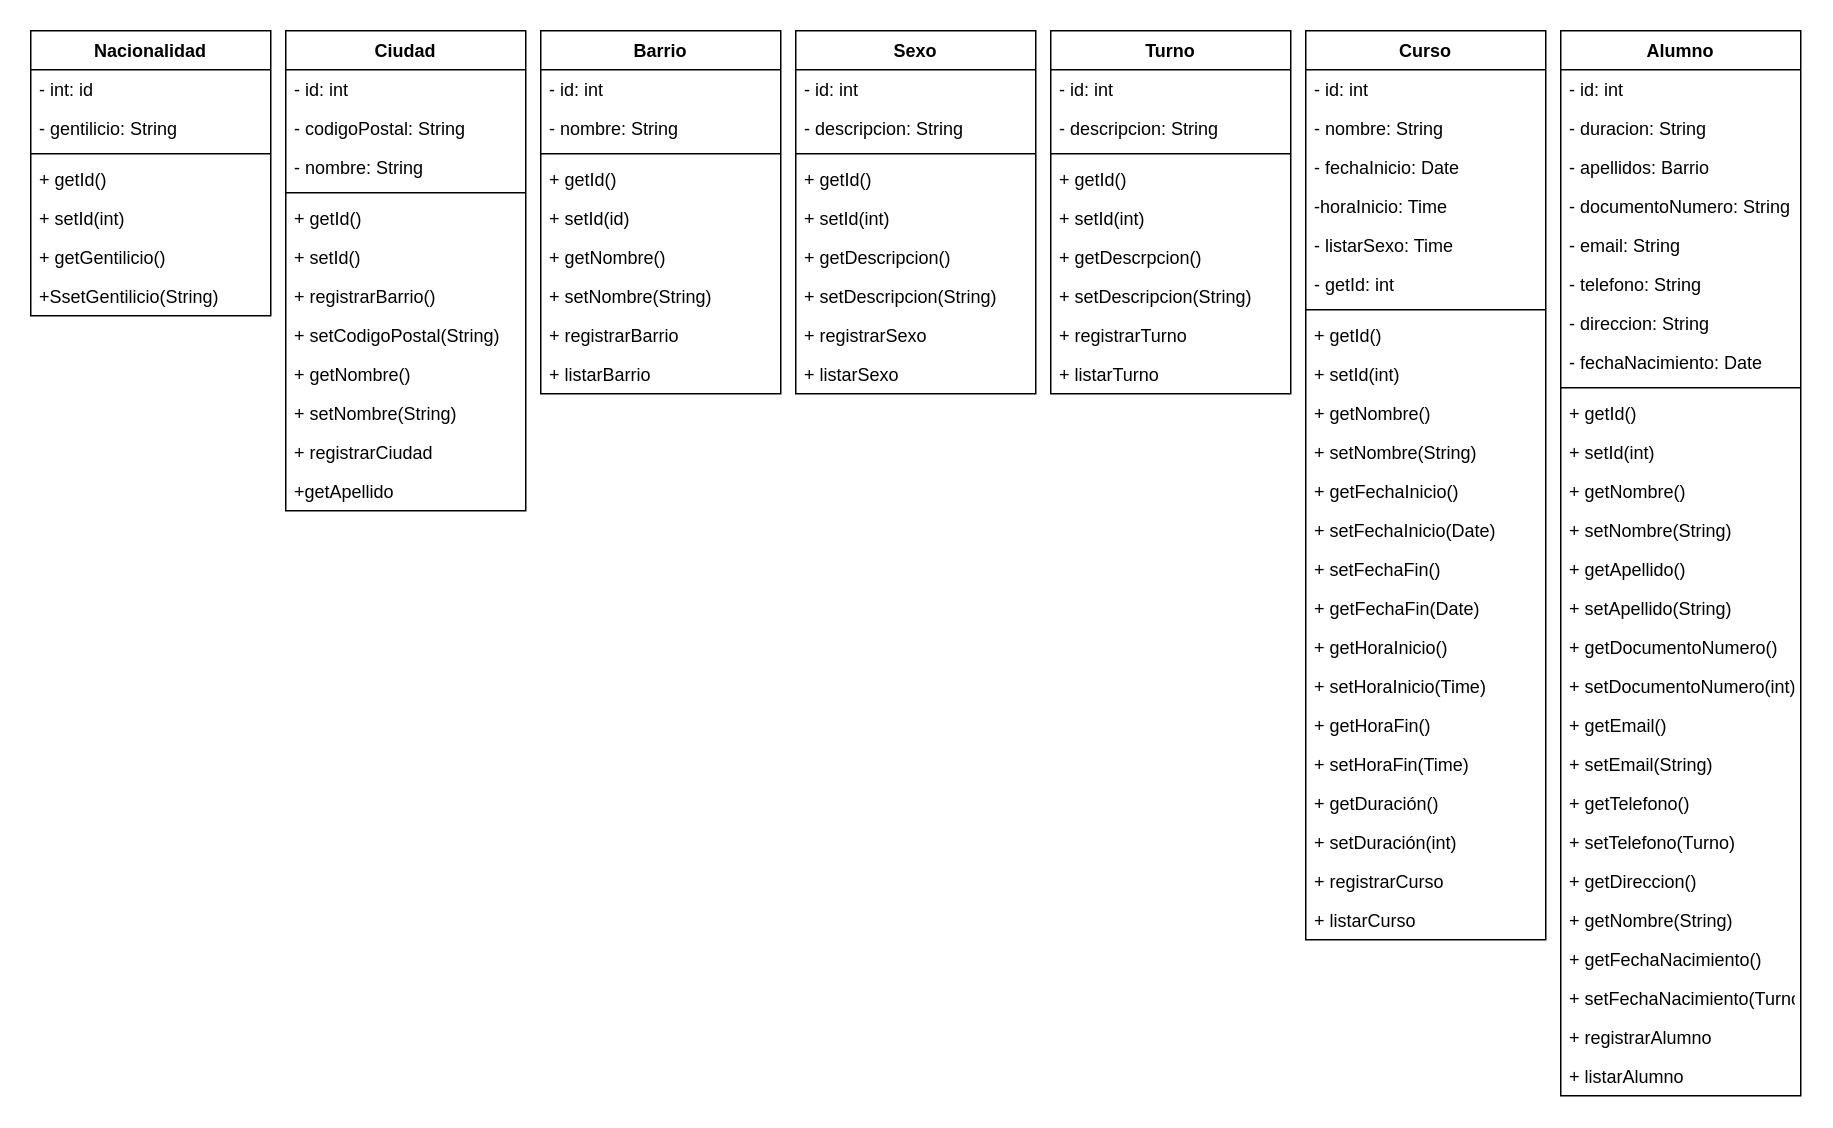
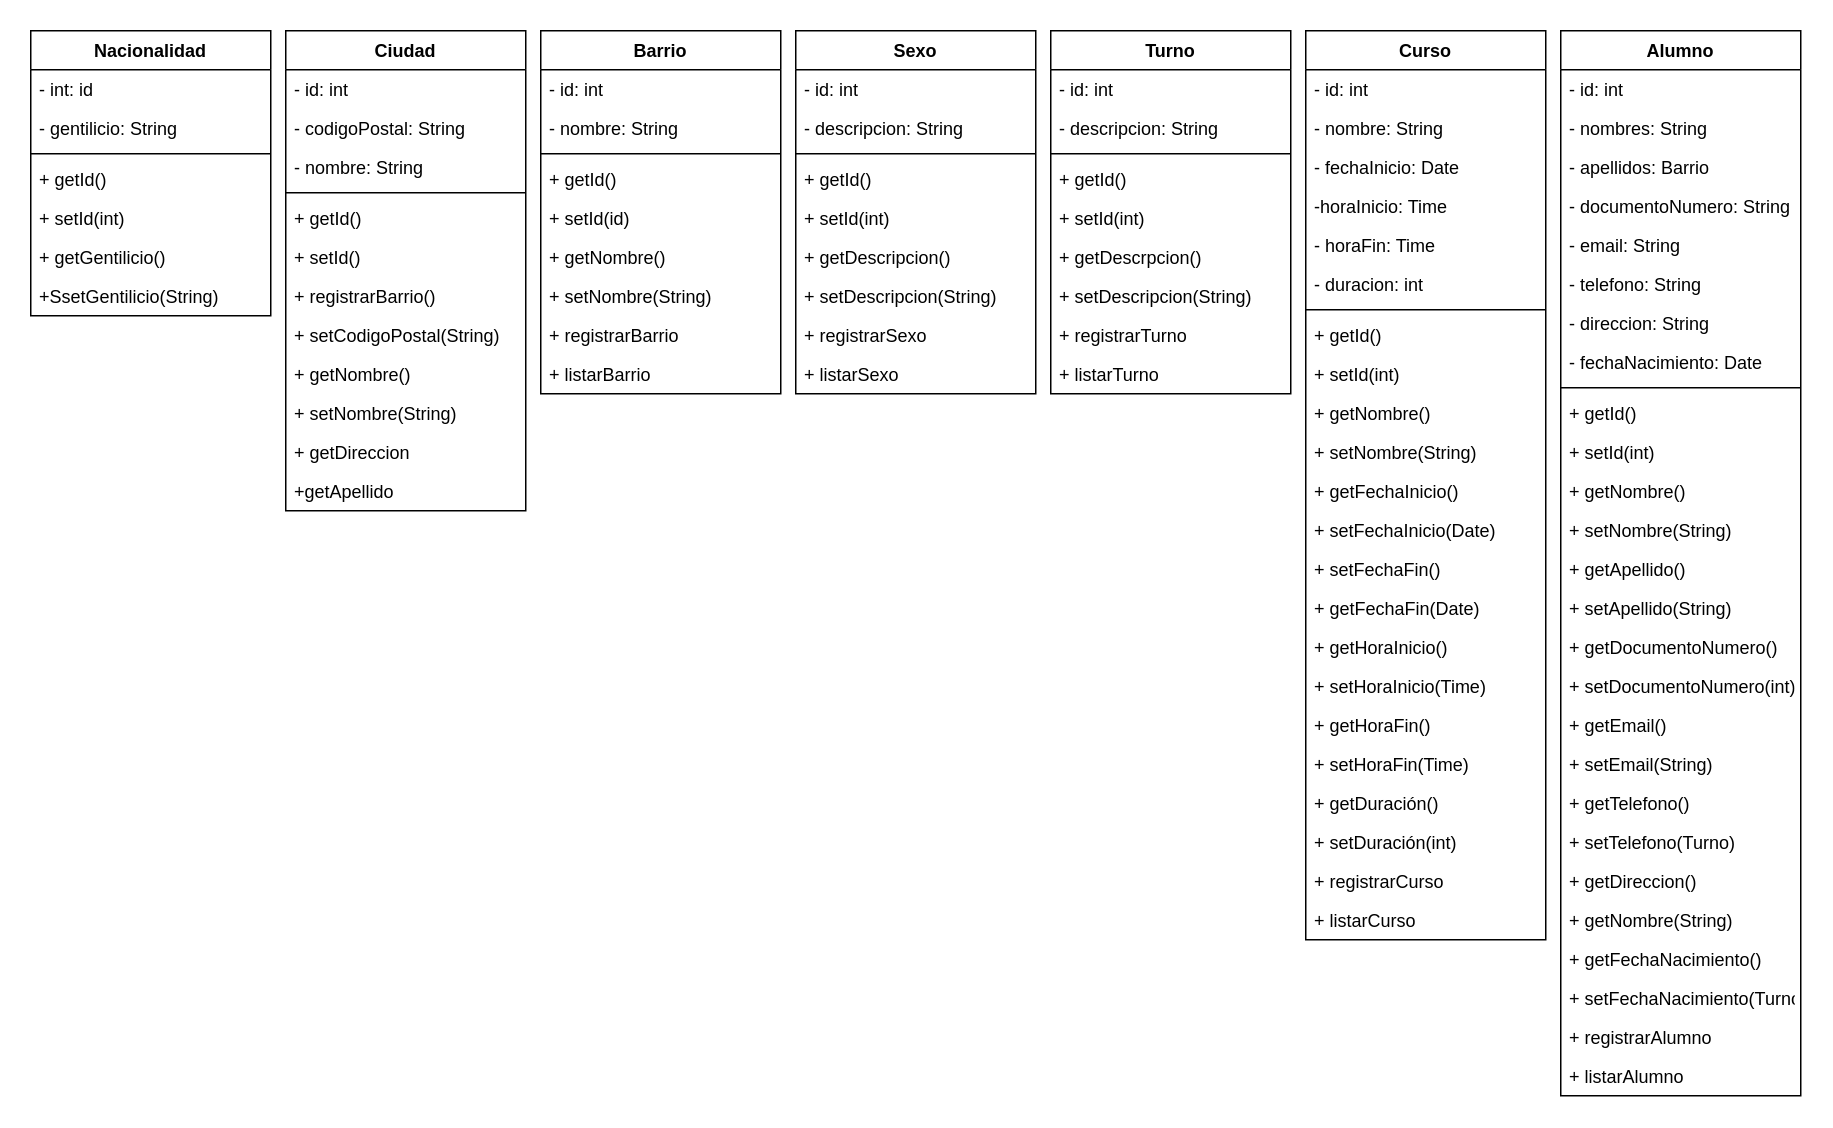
node "- duracion: String": label "- duracion: String" -> "- nombres: String"
node "- listarSexo: Time": label "- listarSexo: Time" -> "- horaFin: Time"
node "- getId: int": label "- getId: int" -> "- duracion: int"
node "+ registrarCiudad": label "+ registrarCiudad" -> "+ getDireccion"
